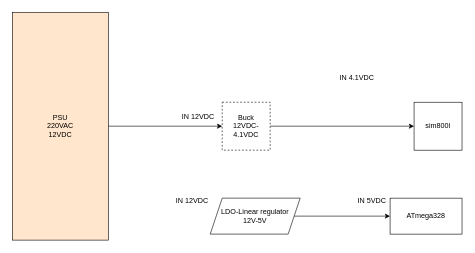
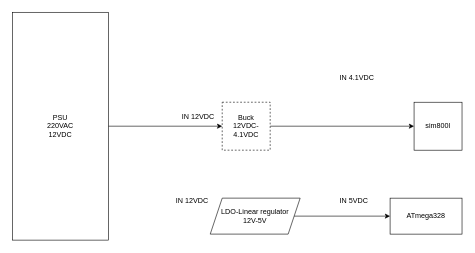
node "PSU 220VAC 12VDC": fillcolor #ffe6cc -> #ffffff
node "IN 5VDC": moved (372, 201) -> (354, 201)
